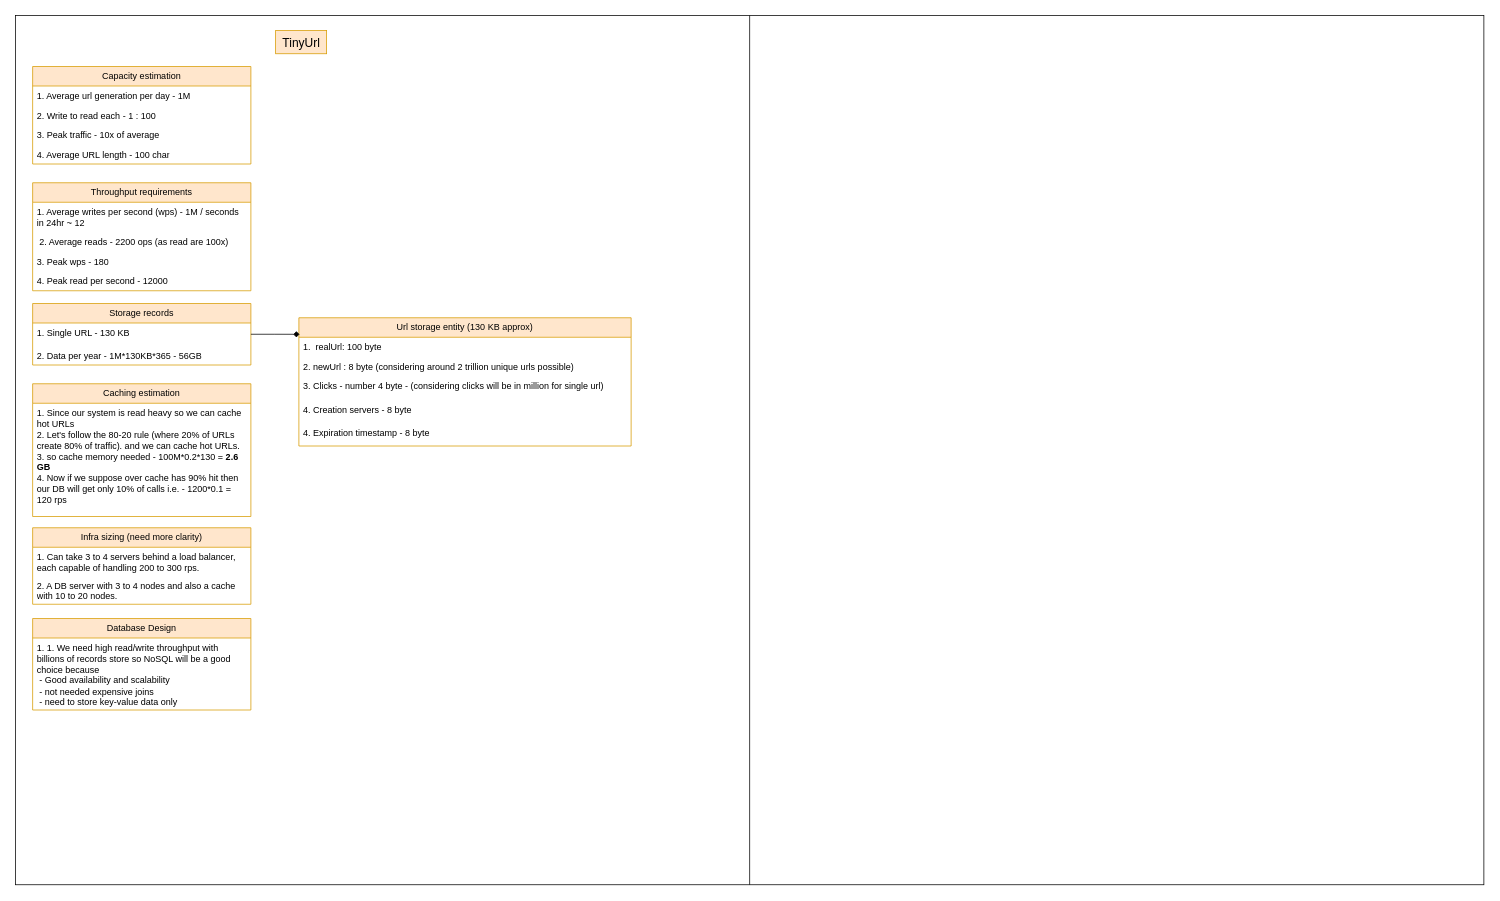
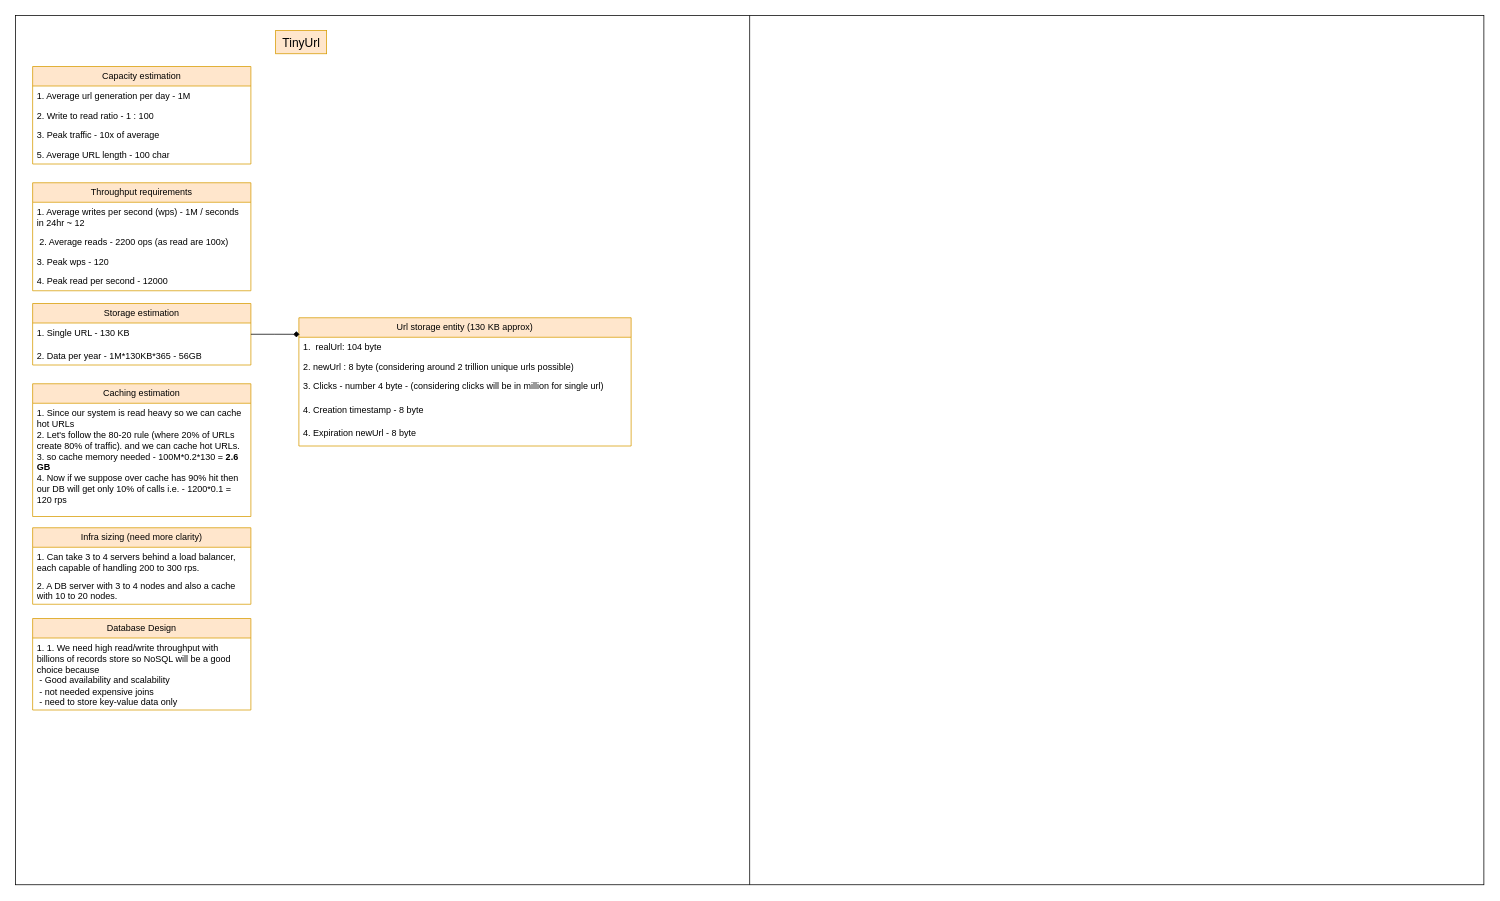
node "2. Write to read each - 1 : 100": label "2. Write to read each - 1 : 100" -> "2. Write to read ratio - 1 : 100"
node "4. Average URL length - 100 char": label "4. Average URL length - 100 char" -> "5. Average URL length - 100 char"
node "3. Peak wps - 180": label "3. Peak wps - 180" -> "3. Peak wps - 120"
node "Storage records": label "Storage records" -> "Storage estimation"
node "1. realUrl: 100 byte": label "1. realUrl: 100 byte" -> "1. realUrl: 104 byte"
node "4. Creation servers - 8 byte": label "4. Creation servers - 8 byte" -> "4. Creation timestamp - 8 byte"
node "4. Expiration timestamp - 8 byte": label "4. Expiration timestamp - 8 byte" -> "4. Expiration newUrl - 8 byte"
